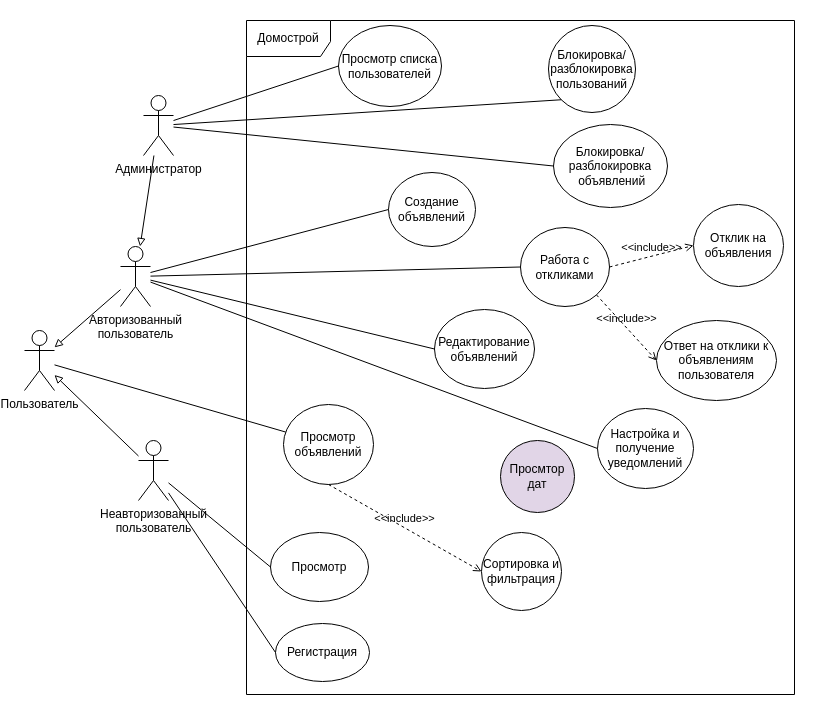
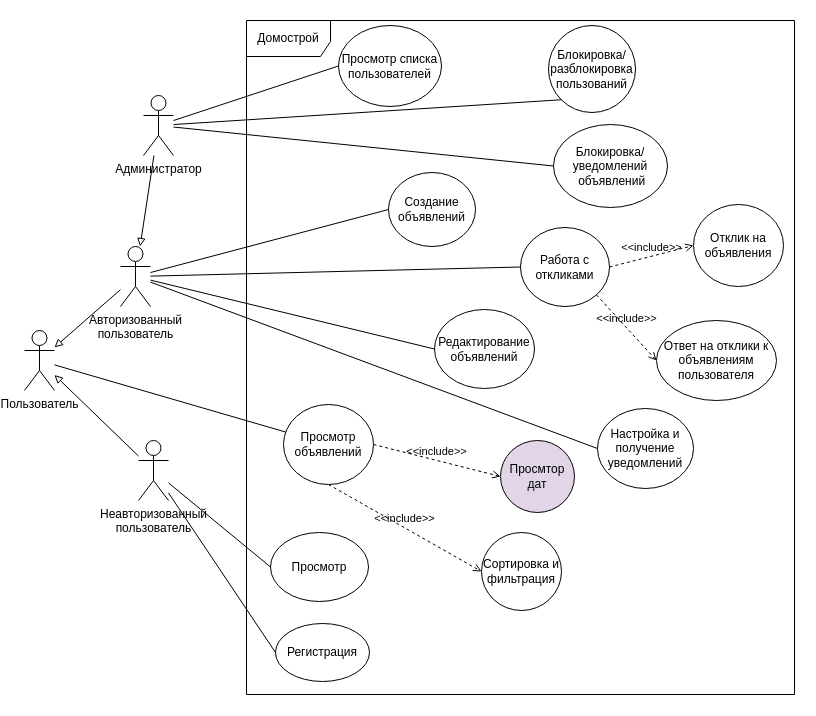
node "Блокировка/разблокировка объявлений": label "Блокировка/разблокировка объявлений" -> "Блокировка/уведомлений объявлений"
edge "Просмотр объявлений" -> "Просмтор дат": added, label "<<include>>"
